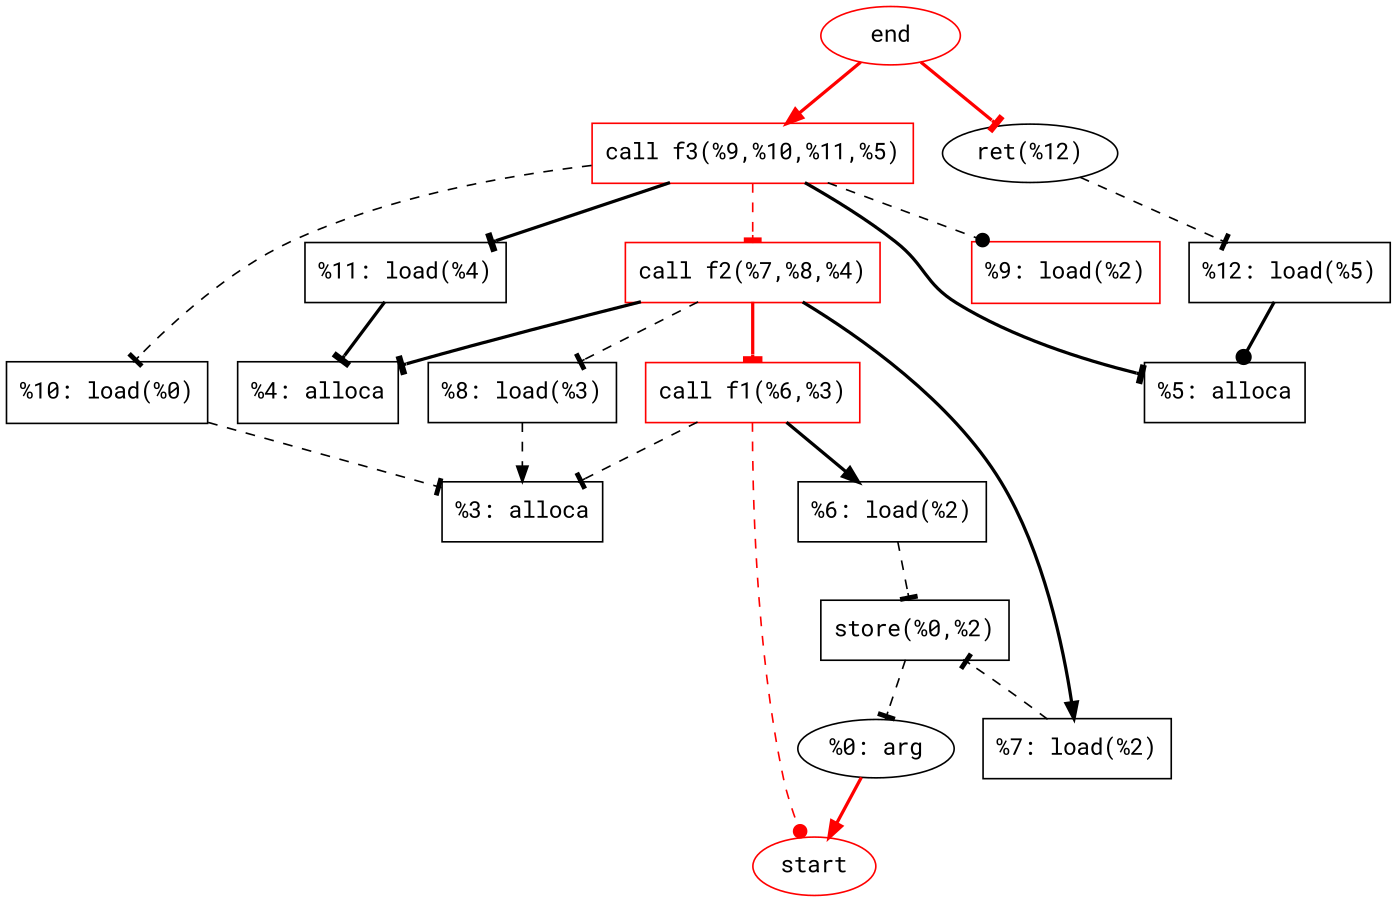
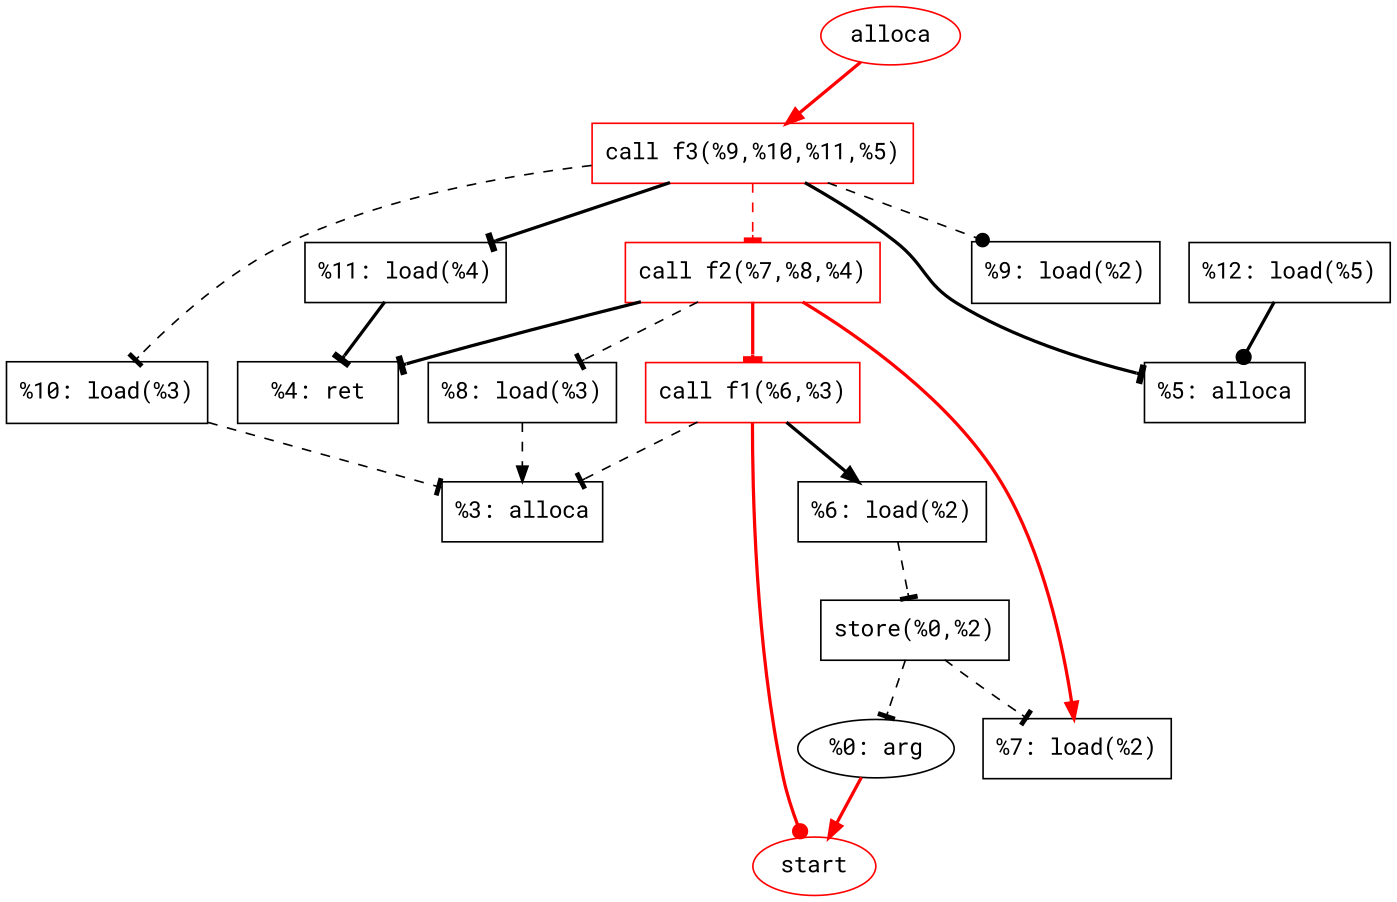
node "end": label "end" -> "alloca"
node "ret(%12)": removed
node "%9: load(%2)": color red -> black
node "%10: load(%0)": label "%10: load(%0)" -> "%10: load(%3)"
node "%4: alloca": label "%4: alloca" -> "%4: ret"
edge "call f2(%7,%8,%4)" -> "%7: load(%2)": color black -> red
edge "call f1(%6,%3)" -> "start": style dashed -> bold
edge "%7: load(%2)" -> "store(%0,%2)": reversed
